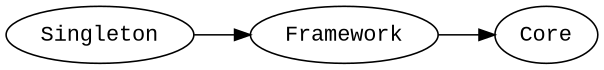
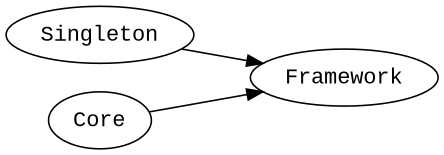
edge "Framework" -> "Core": reversed
